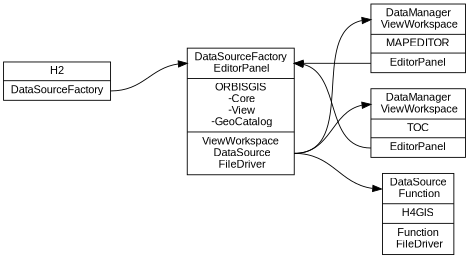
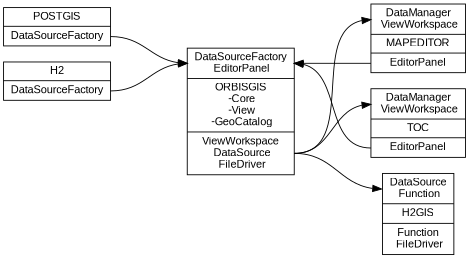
node "POSTGIS": added
node "DataSource": text "H4GIS" -> "H2GIS"
